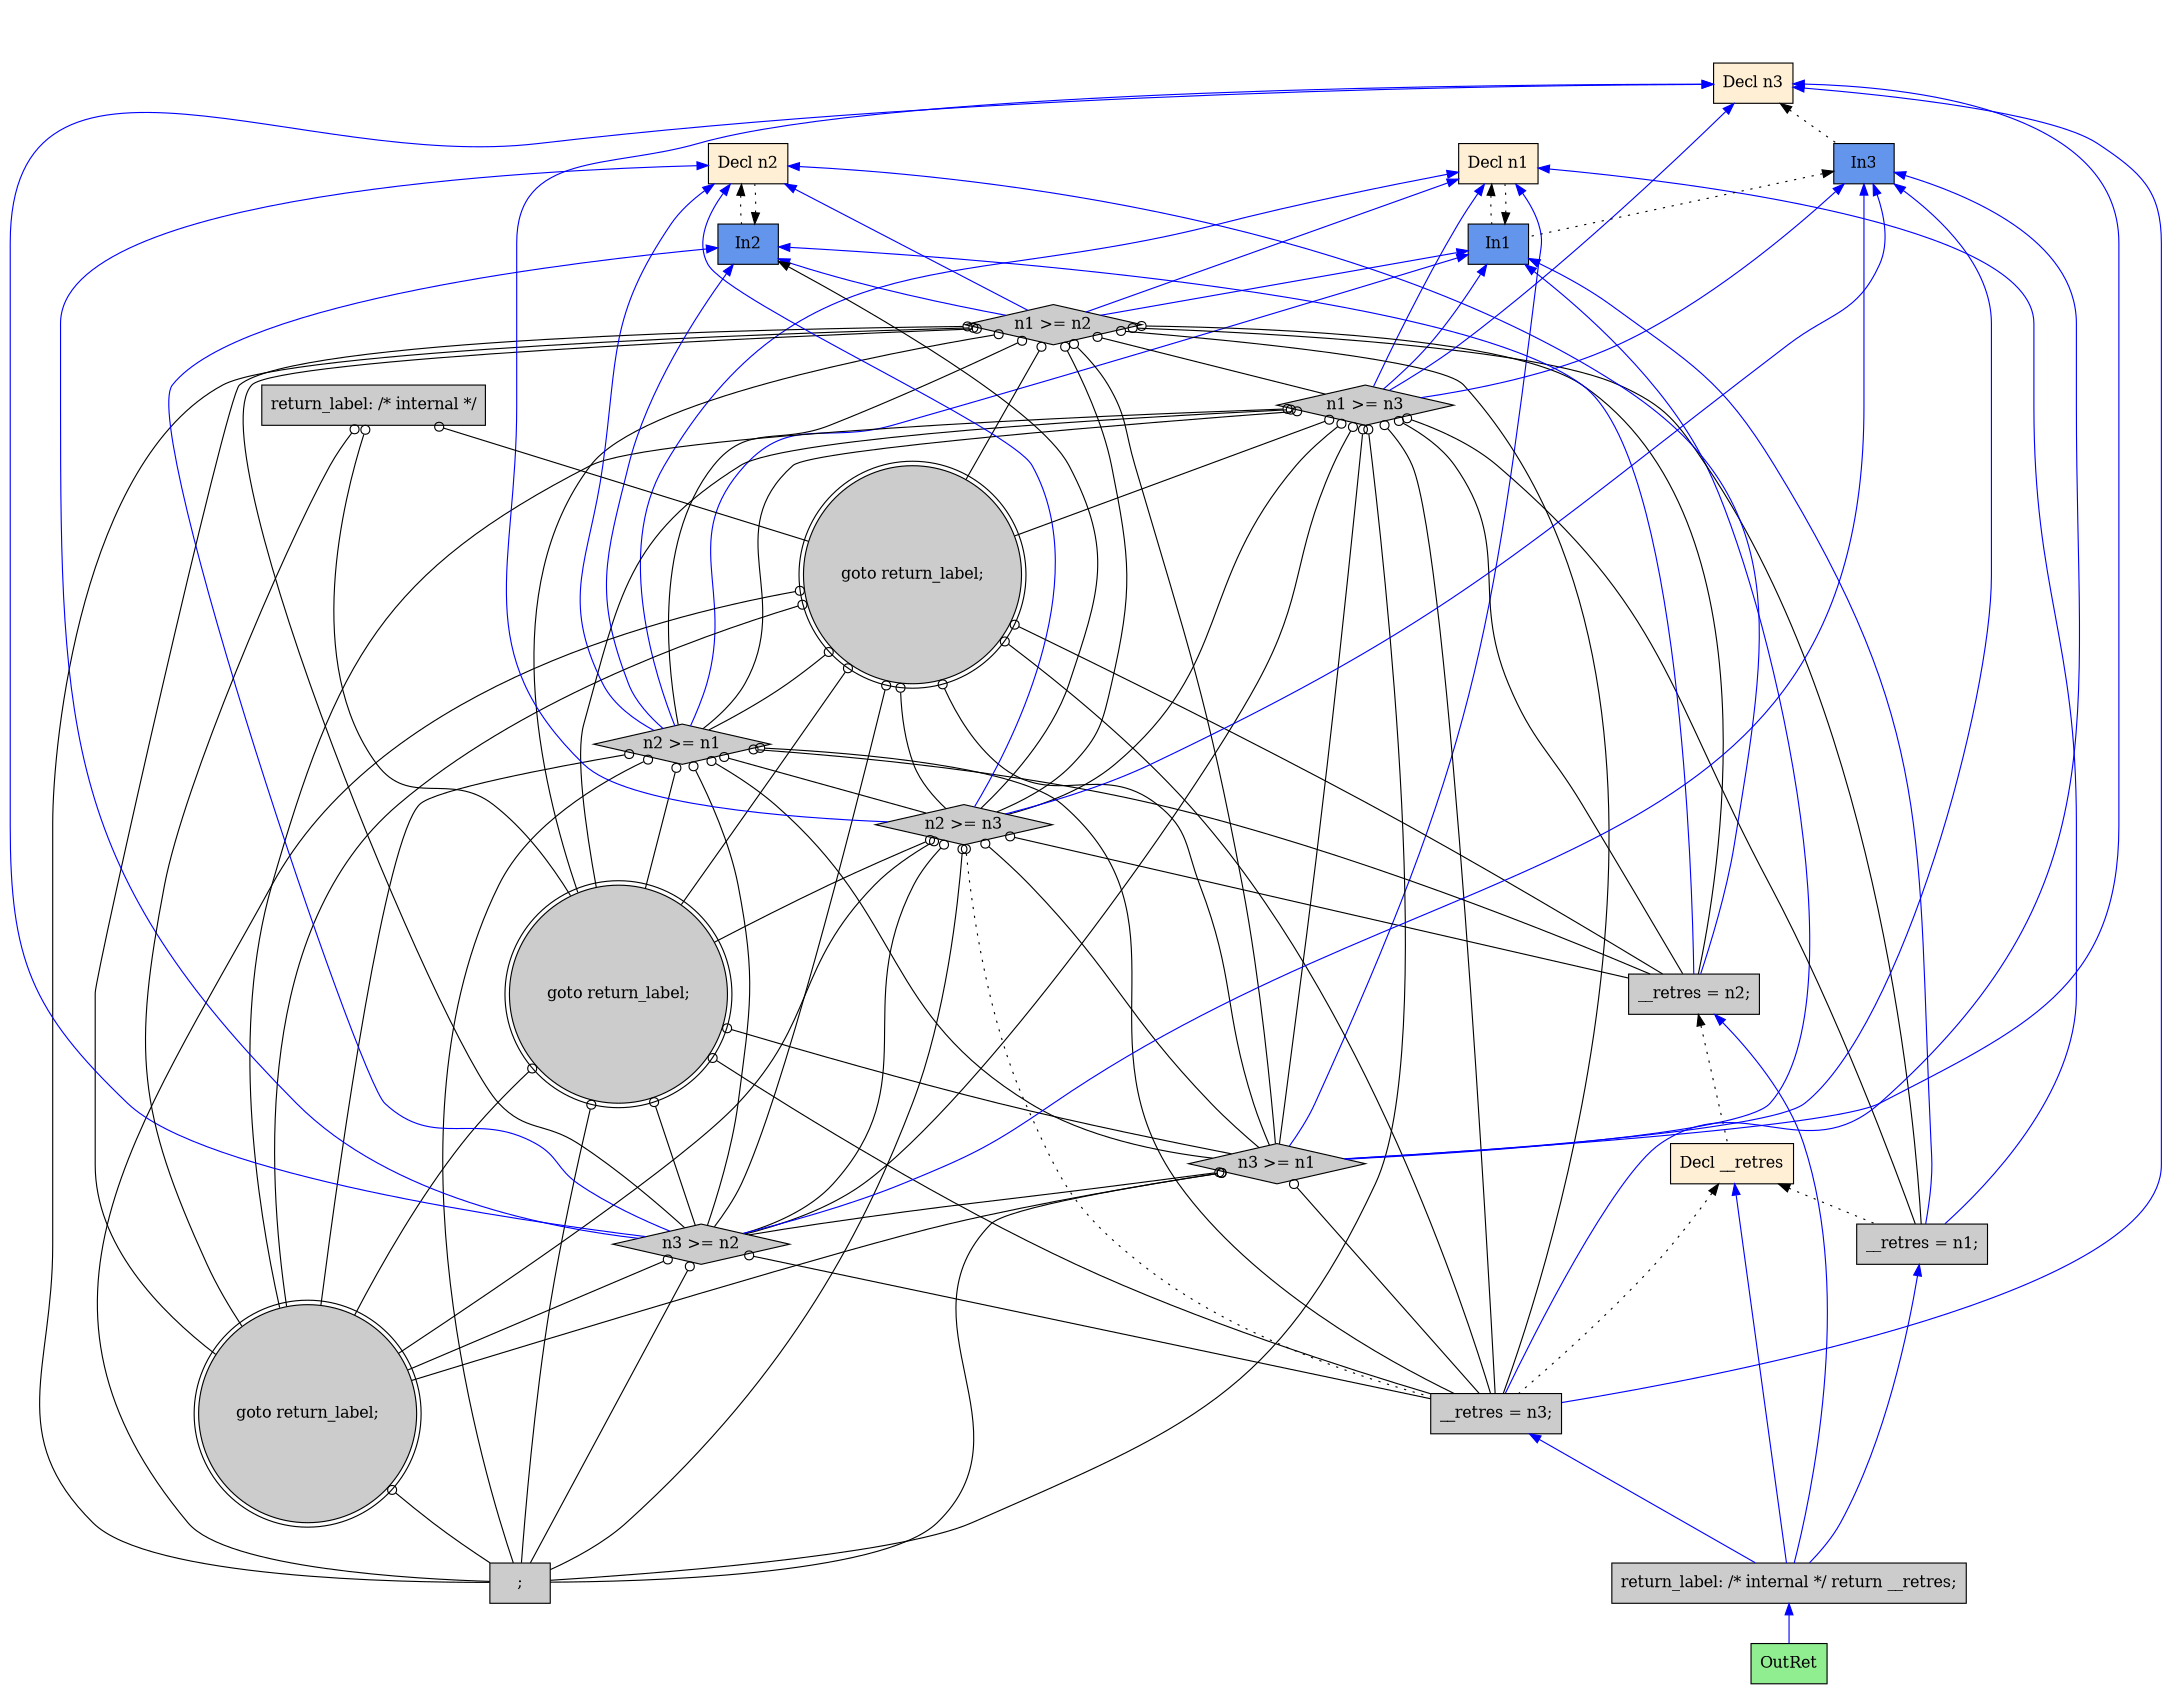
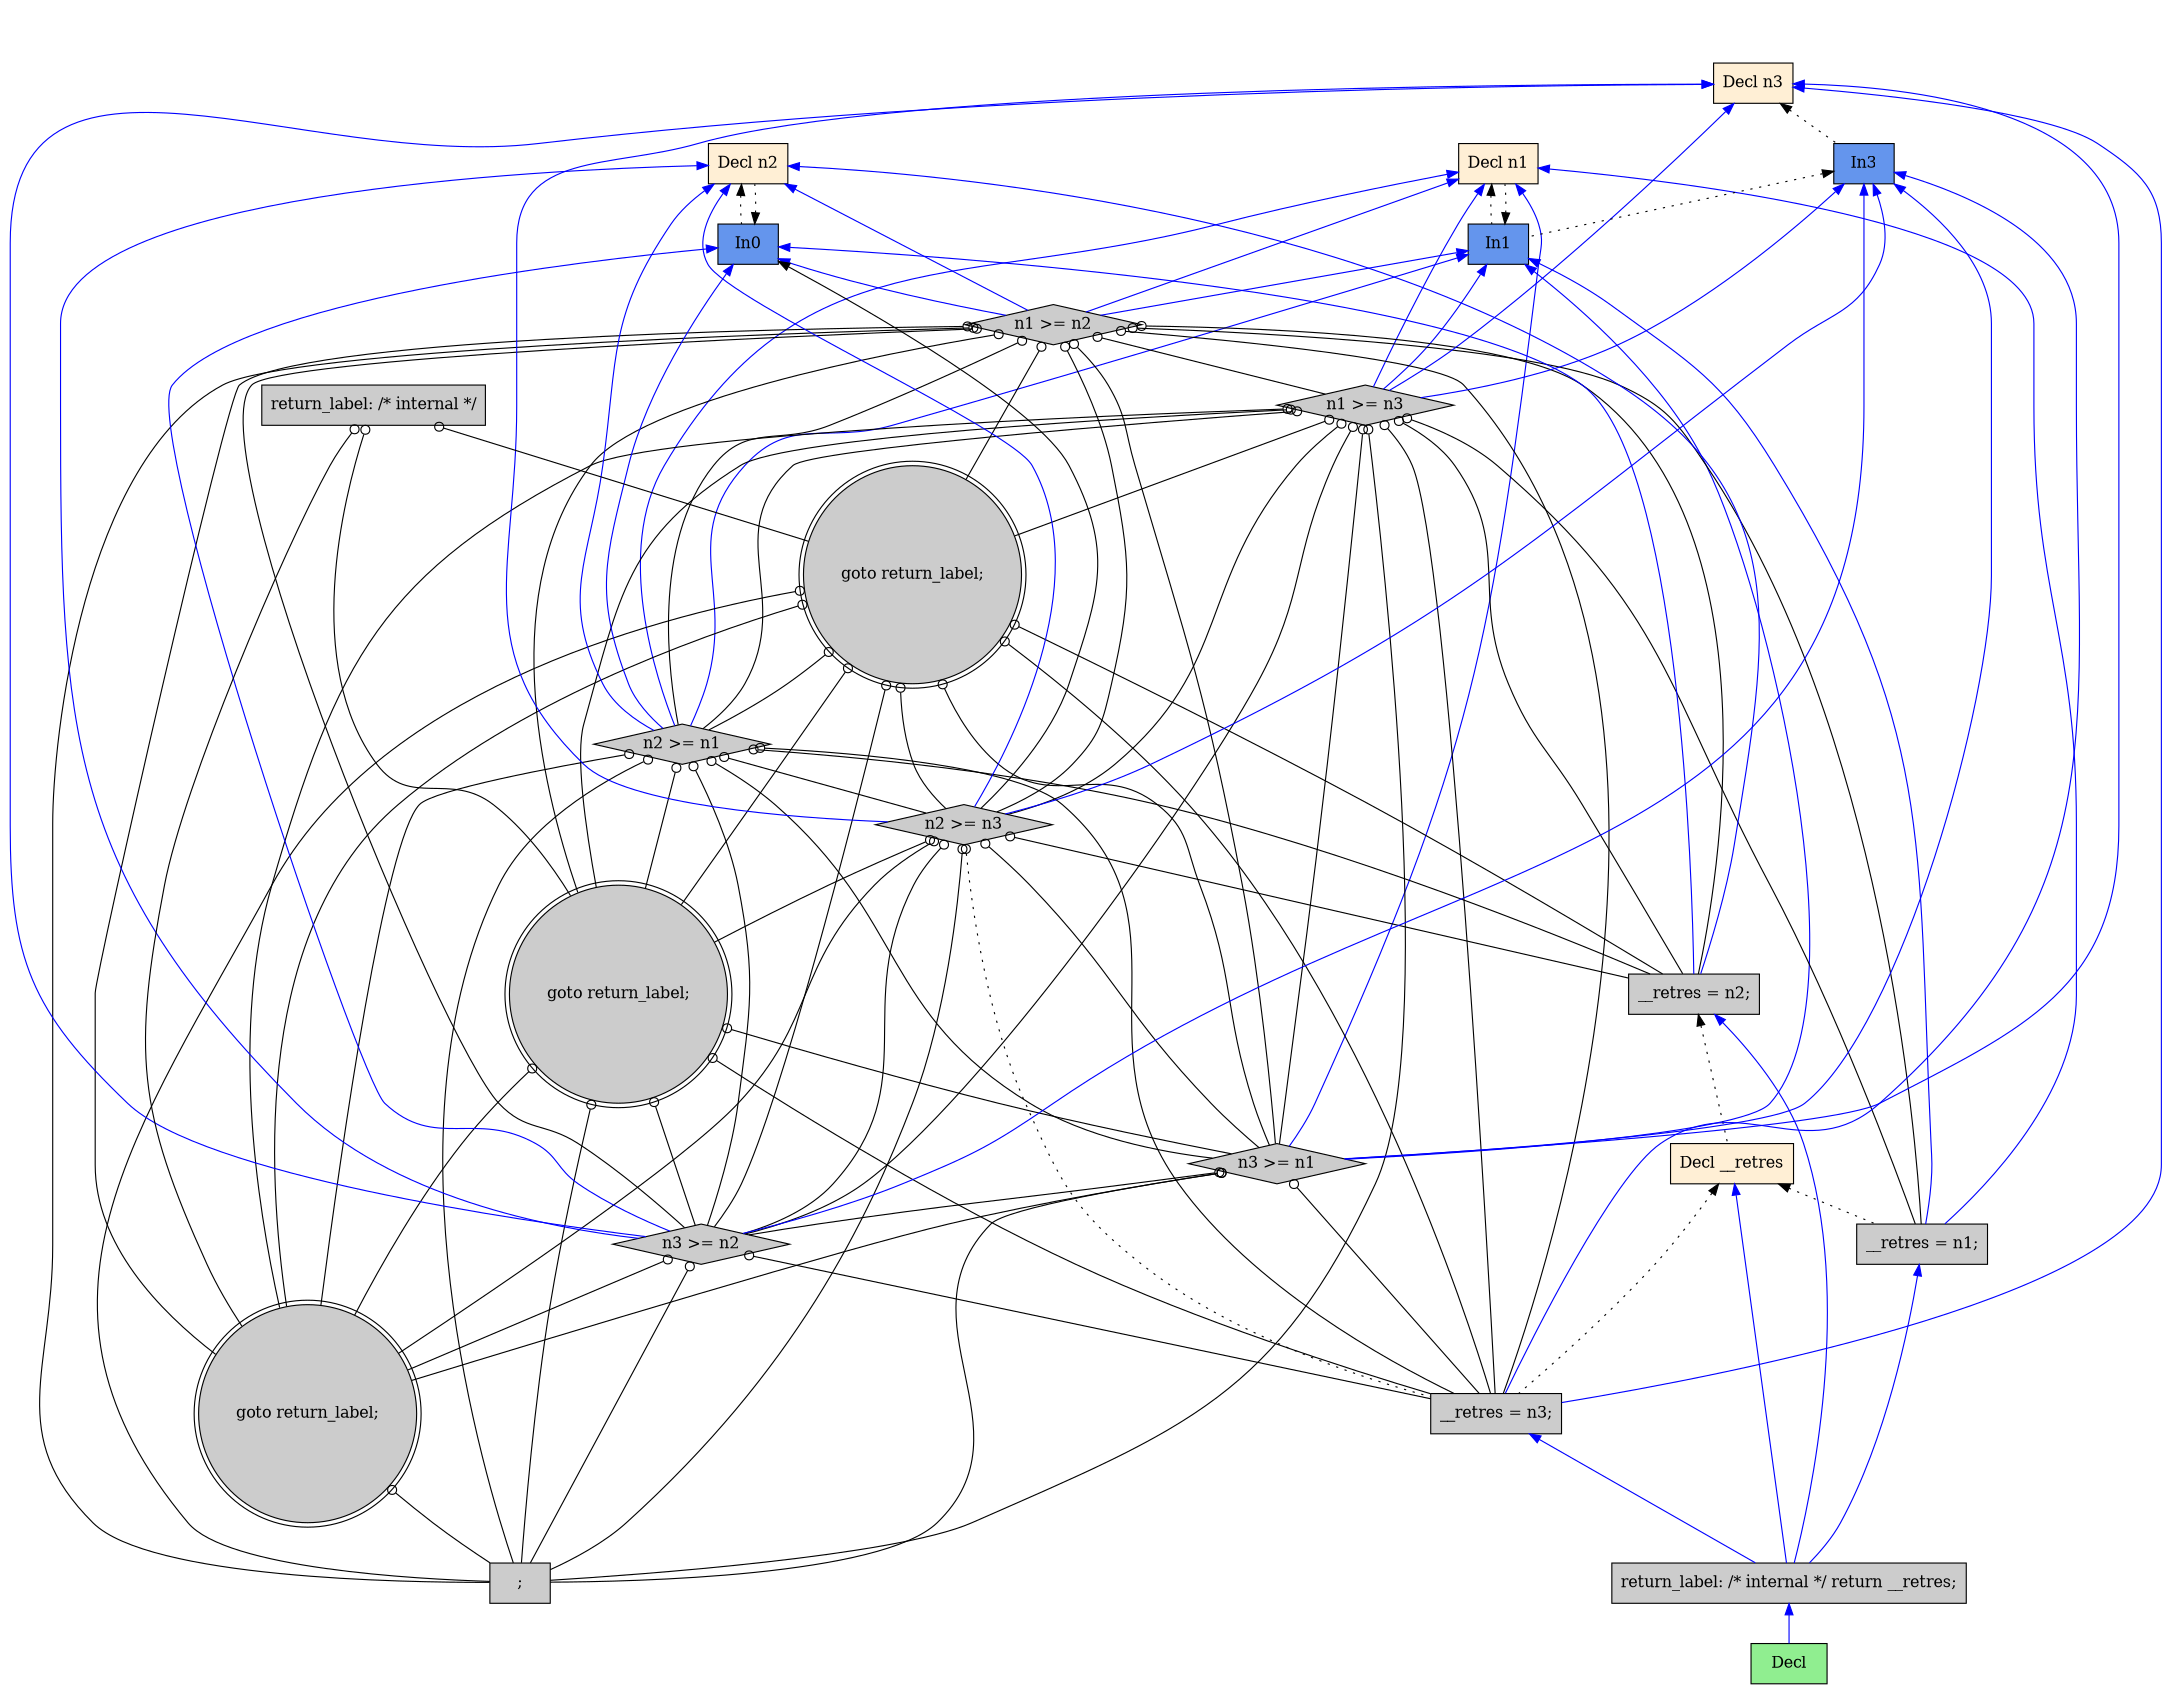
node "In2": label "In2" -> "In0"
node "OutRet": label "OutRet" -> "Decl"
